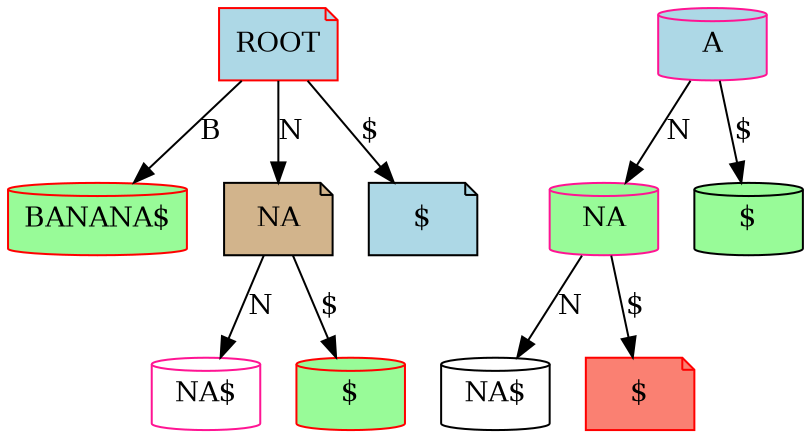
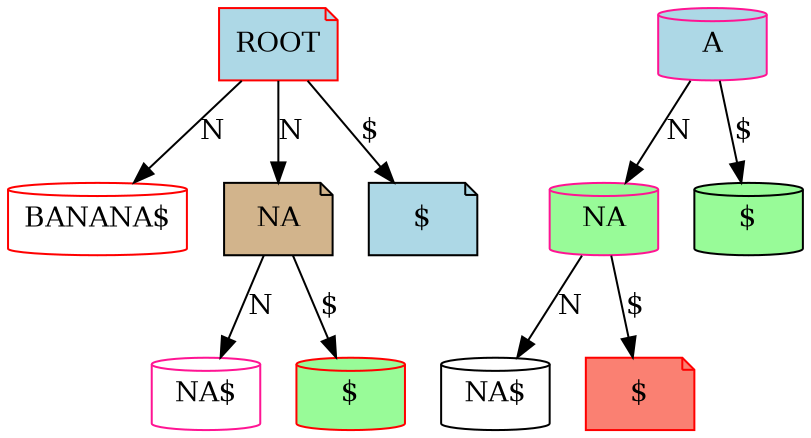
edge "ROOT" -> "BANANA$": label "B" -> "N"
node "BANANA$": fillcolor palegreen -> white
